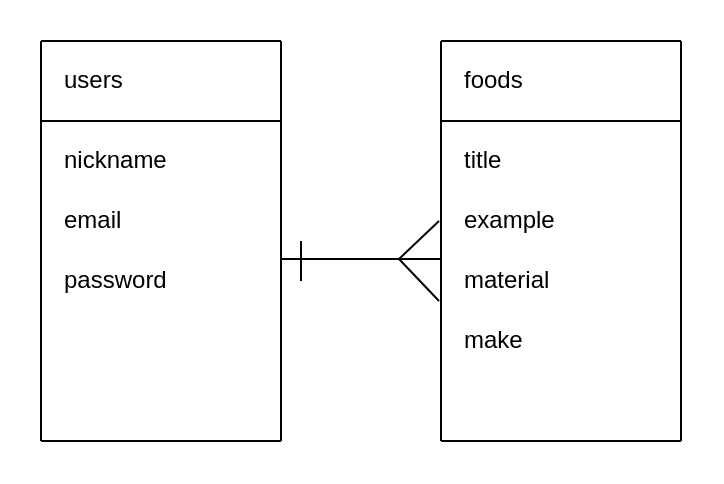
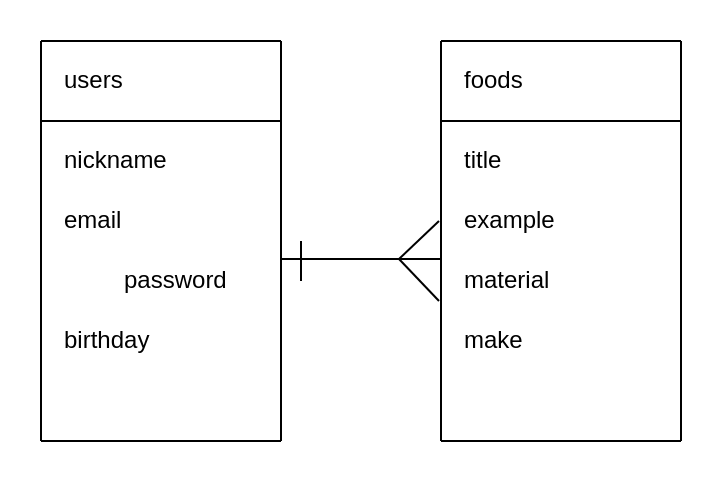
node "password": moved (131, 281) -> (191, 281)
node "birthday": added
